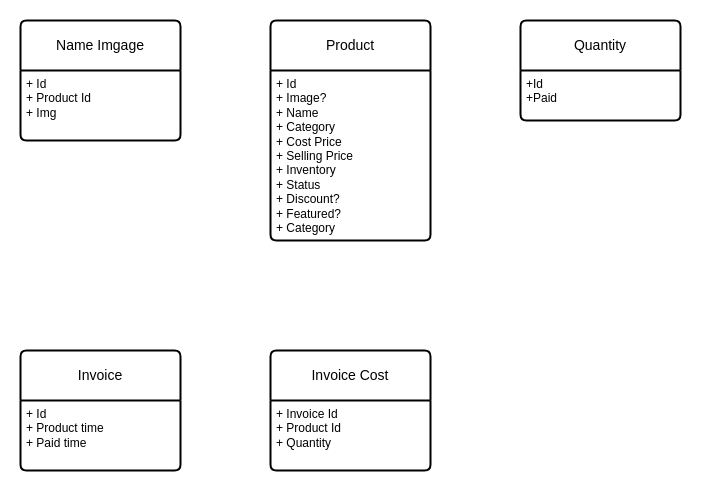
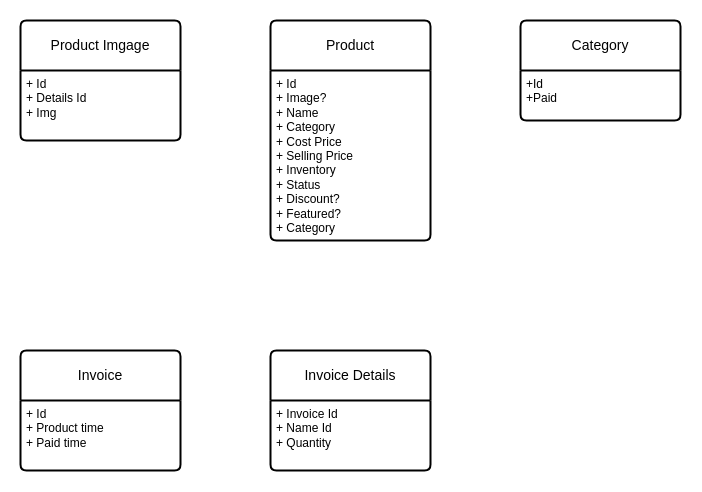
node "Name Imgage": label "Name Imgage" -> "Product Imgage"
node "Quantity": label "Quantity" -> "Category"
node "+ Id + Product Id + Img": label "+ Id + Product Id + Img" -> "+ Id + Details Id + Img"
node "Invoice Cost": label "Invoice Cost" -> "Invoice Details"
node "+ Invoice Id + Product Id + Quantity": label "+ Invoice Id + Product Id + Quantity" -> "+ Invoice Id + Name Id + Quantity"
